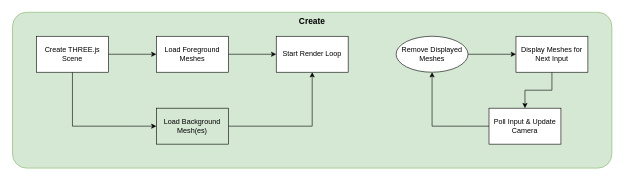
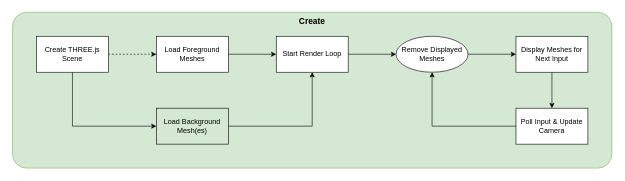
edge "Create THREE.js Scene" -> "Load Foreground Meshes": style solid -> dashed
edge "Start Render Loop" -> "Remove Displayed Meshes": added
node "Poll Input & Update Camera": moved (525, 126) -> (552, 126)
